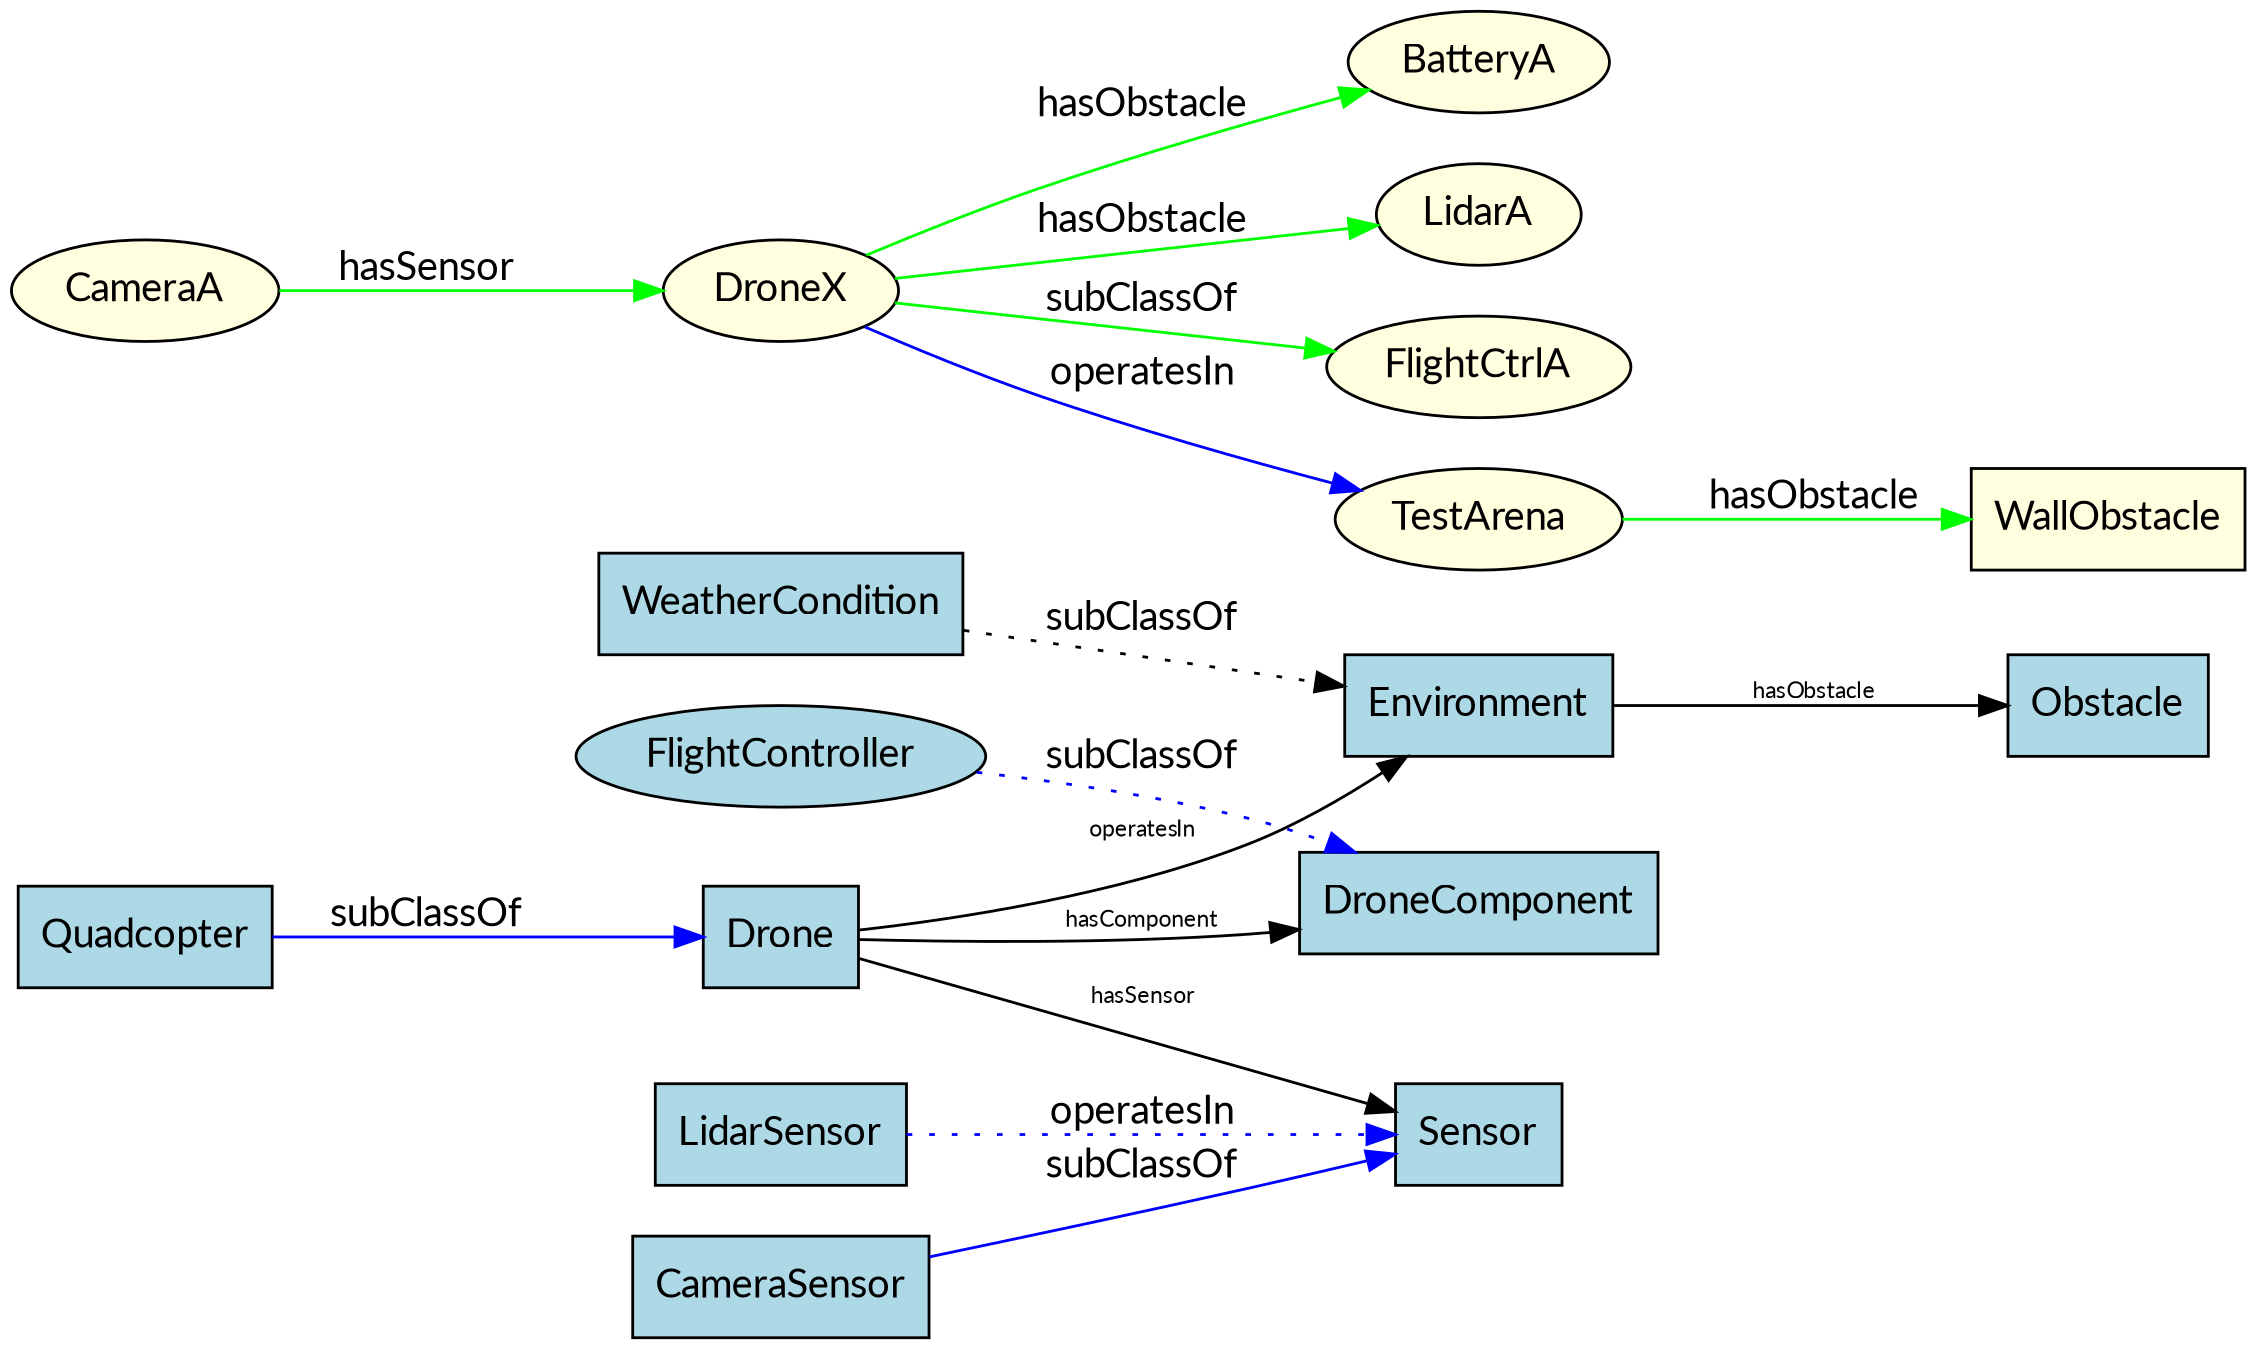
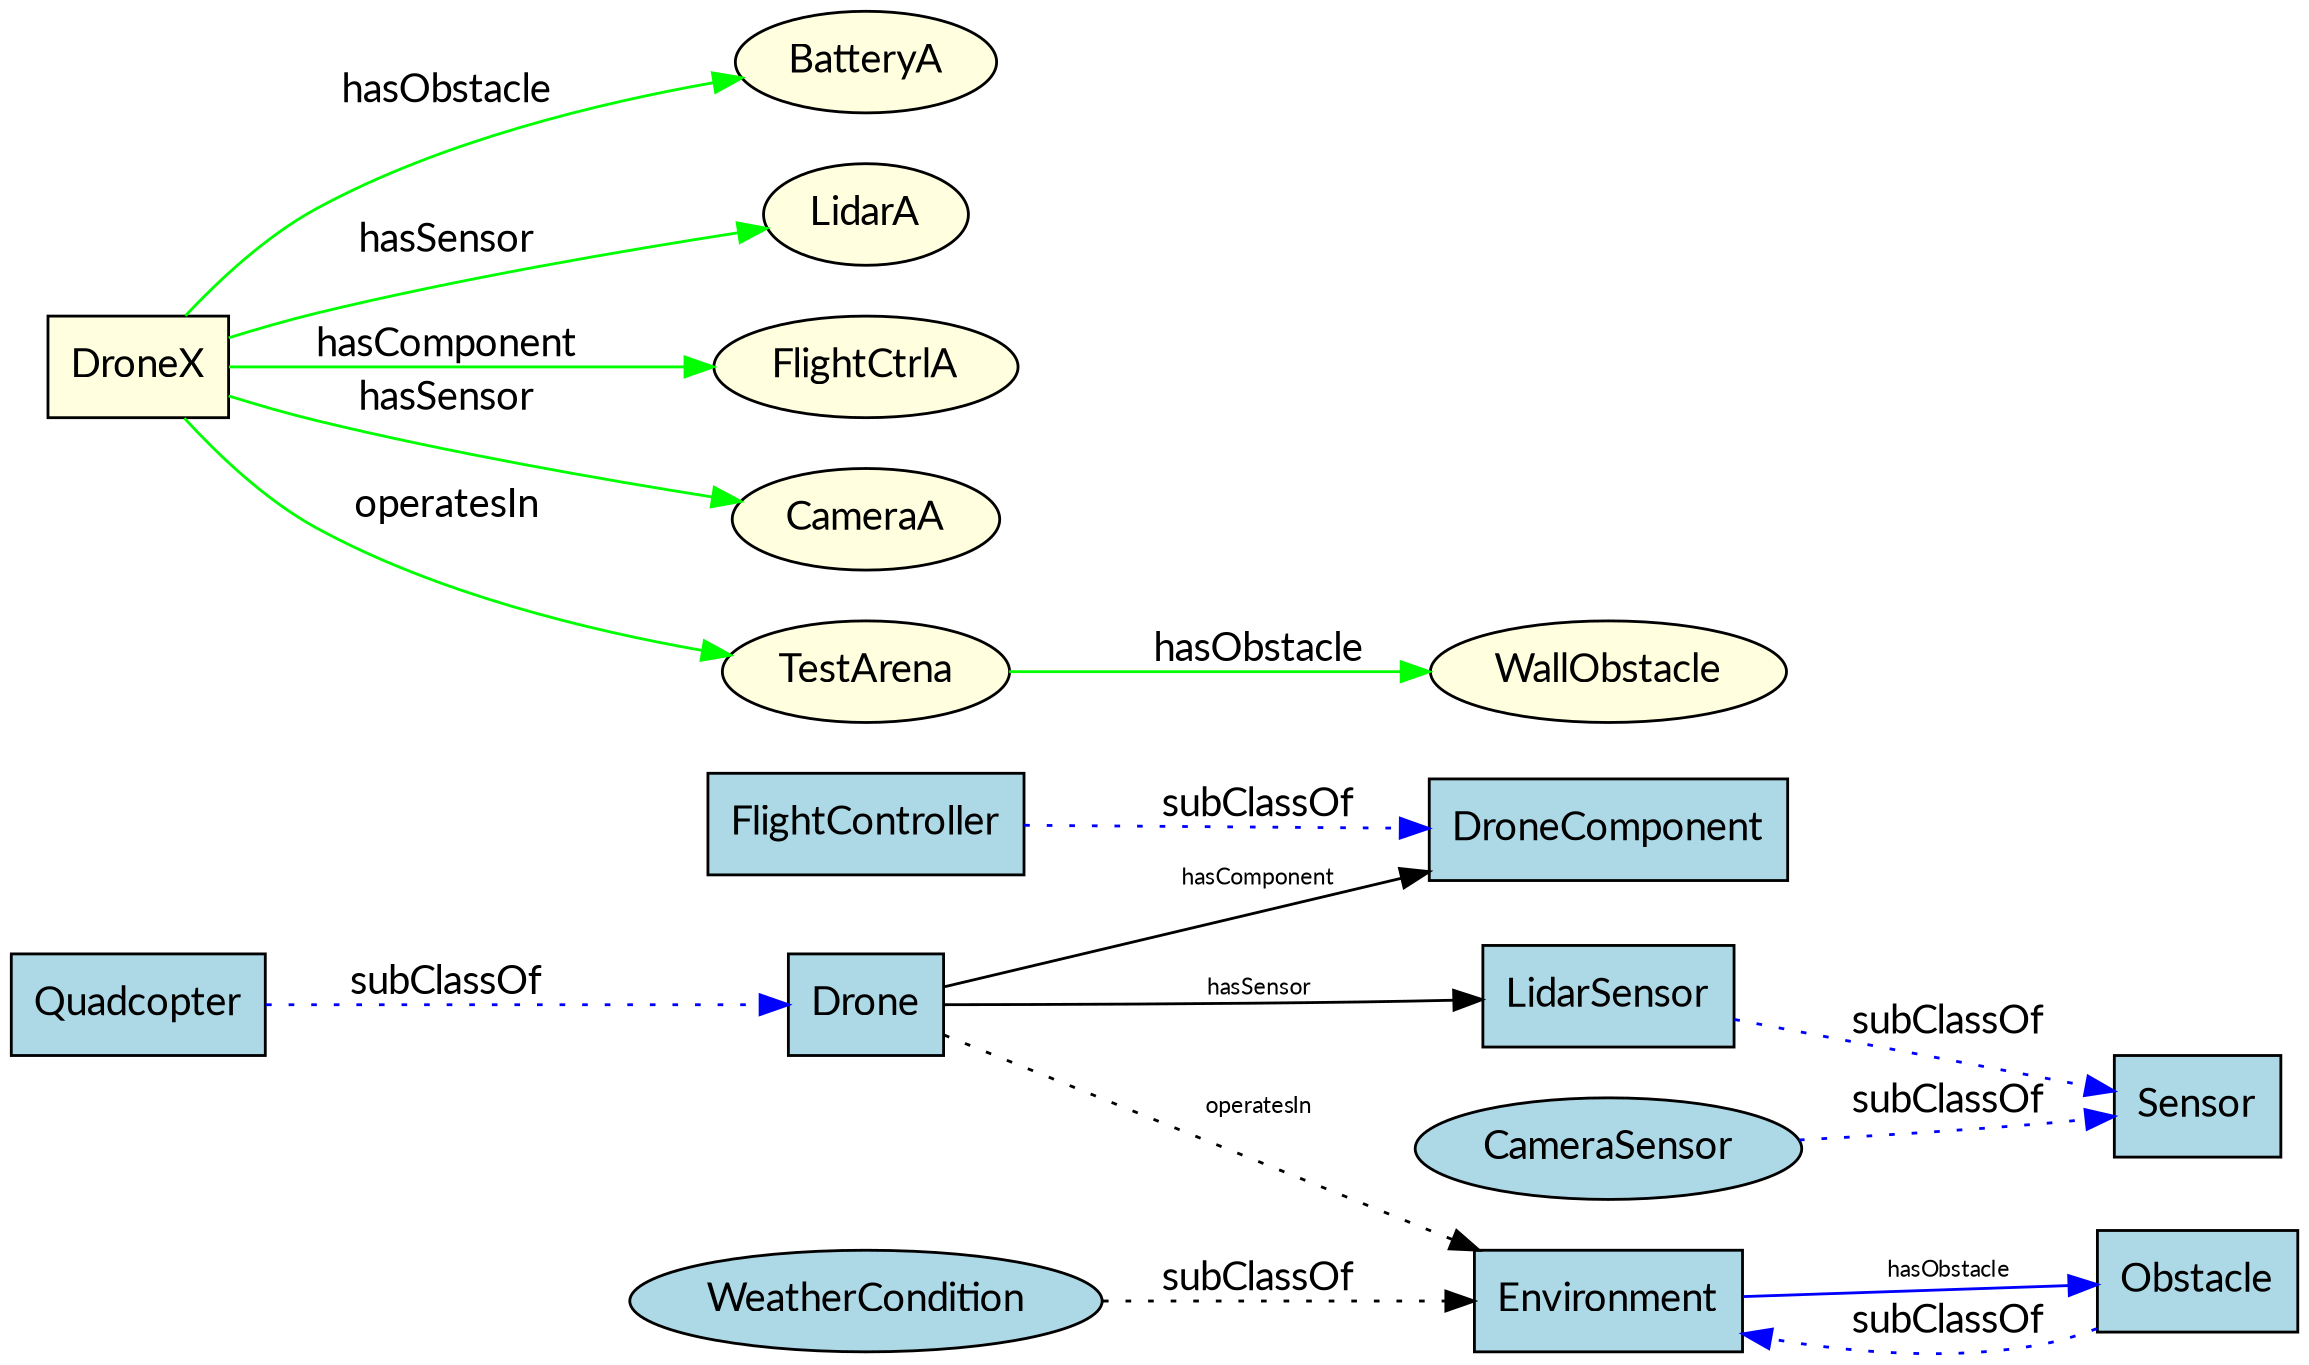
edge "DroneX" -> "LidarA": label "hasObstacle" -> "hasSensor"
edge "CameraA" -> "DroneX": reversed
node "DroneX": shape ellipse -> box
edge "DroneX" -> "FlightCtrlA": label "subClassOf" -> "hasComponent"
edge "DroneX" -> "TestArena": color blue -> green
node "WallObstacle": shape box -> ellipse
node "WeatherCondition": shape box -> ellipse
edge "Environment" -> "Obstacle": color black -> blue
node "FlightController": shape ellipse -> box
edge "Drone" -> "Environment": style solid -> dotted
edge "Quadcopter" -> "Drone": style solid -> dotted
edge "Drone" -> "Sensor": now "Drone" -> "LidarSensor"
edge "LidarSensor" -> "Sensor": label "operatesIn" -> "subClassOf"
edge "CameraSensor" -> "Sensor": style solid -> dotted
node "CameraSensor": shape box -> ellipse
edge "Obstacle" -> "Environment": added, label "subClassOf"
